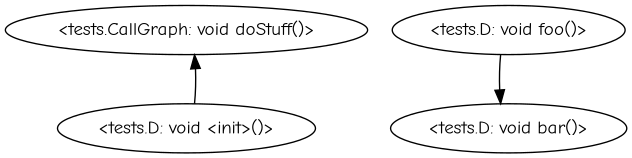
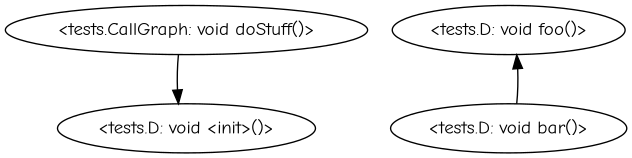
edge "<tests.D: void foo()>" -> "<tests.D: void bar()>": reversed
edge "<tests.D: void <init>()>" -> "<tests.CallGraph: void doStuff()>": reversed
